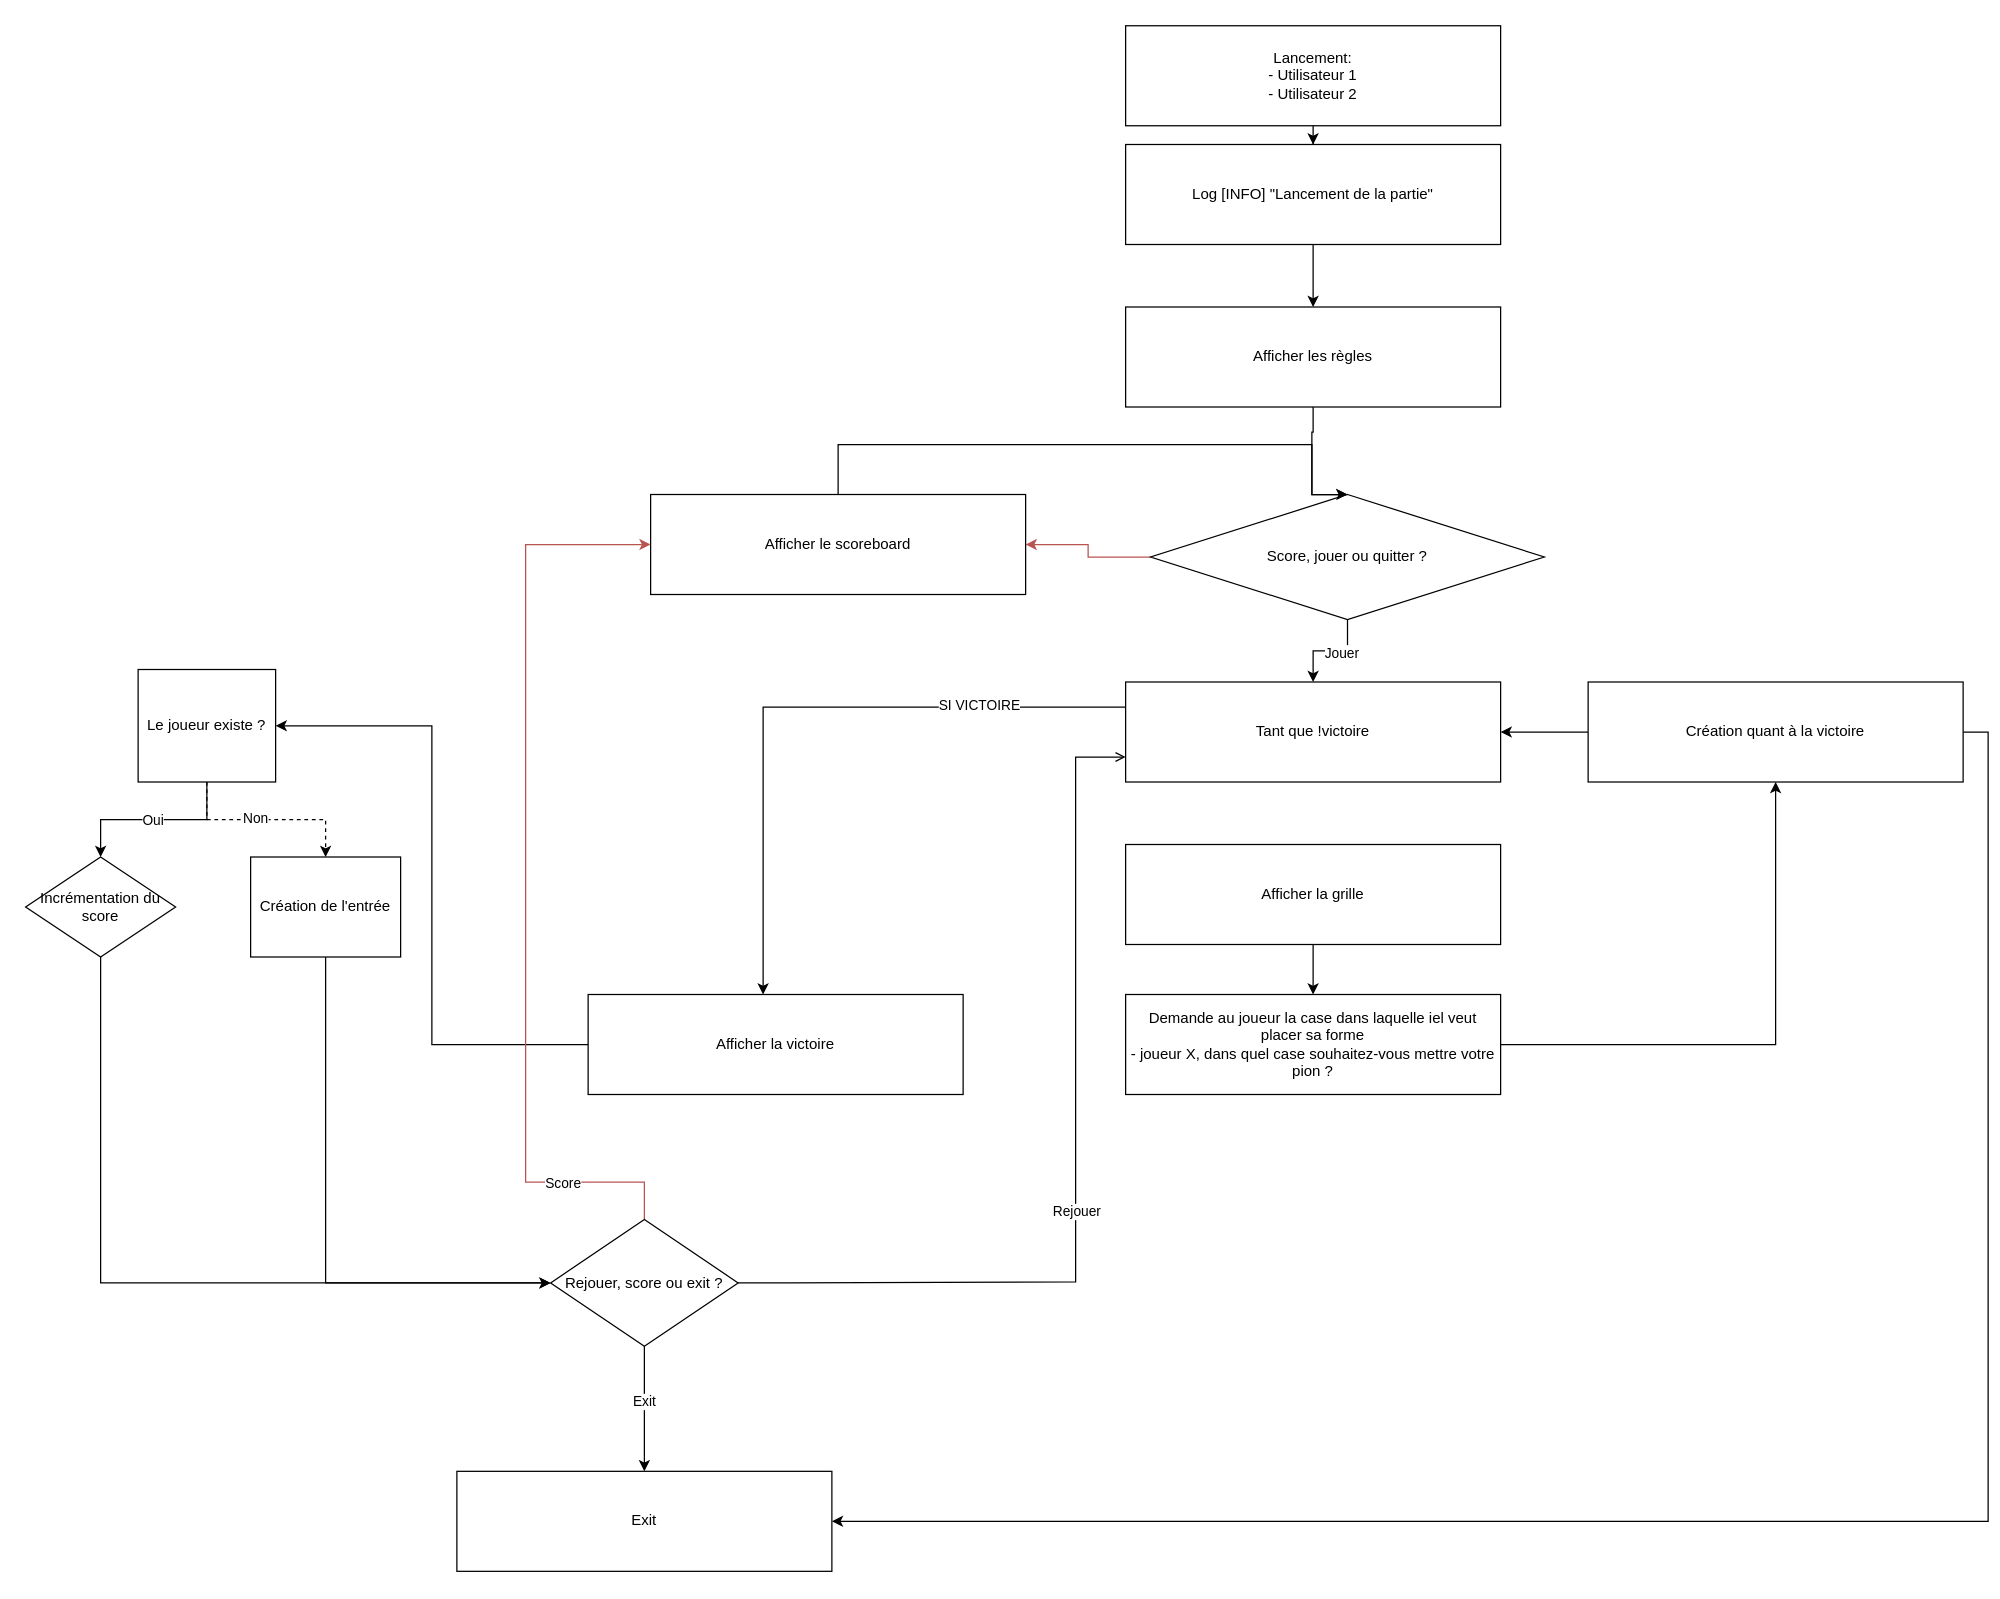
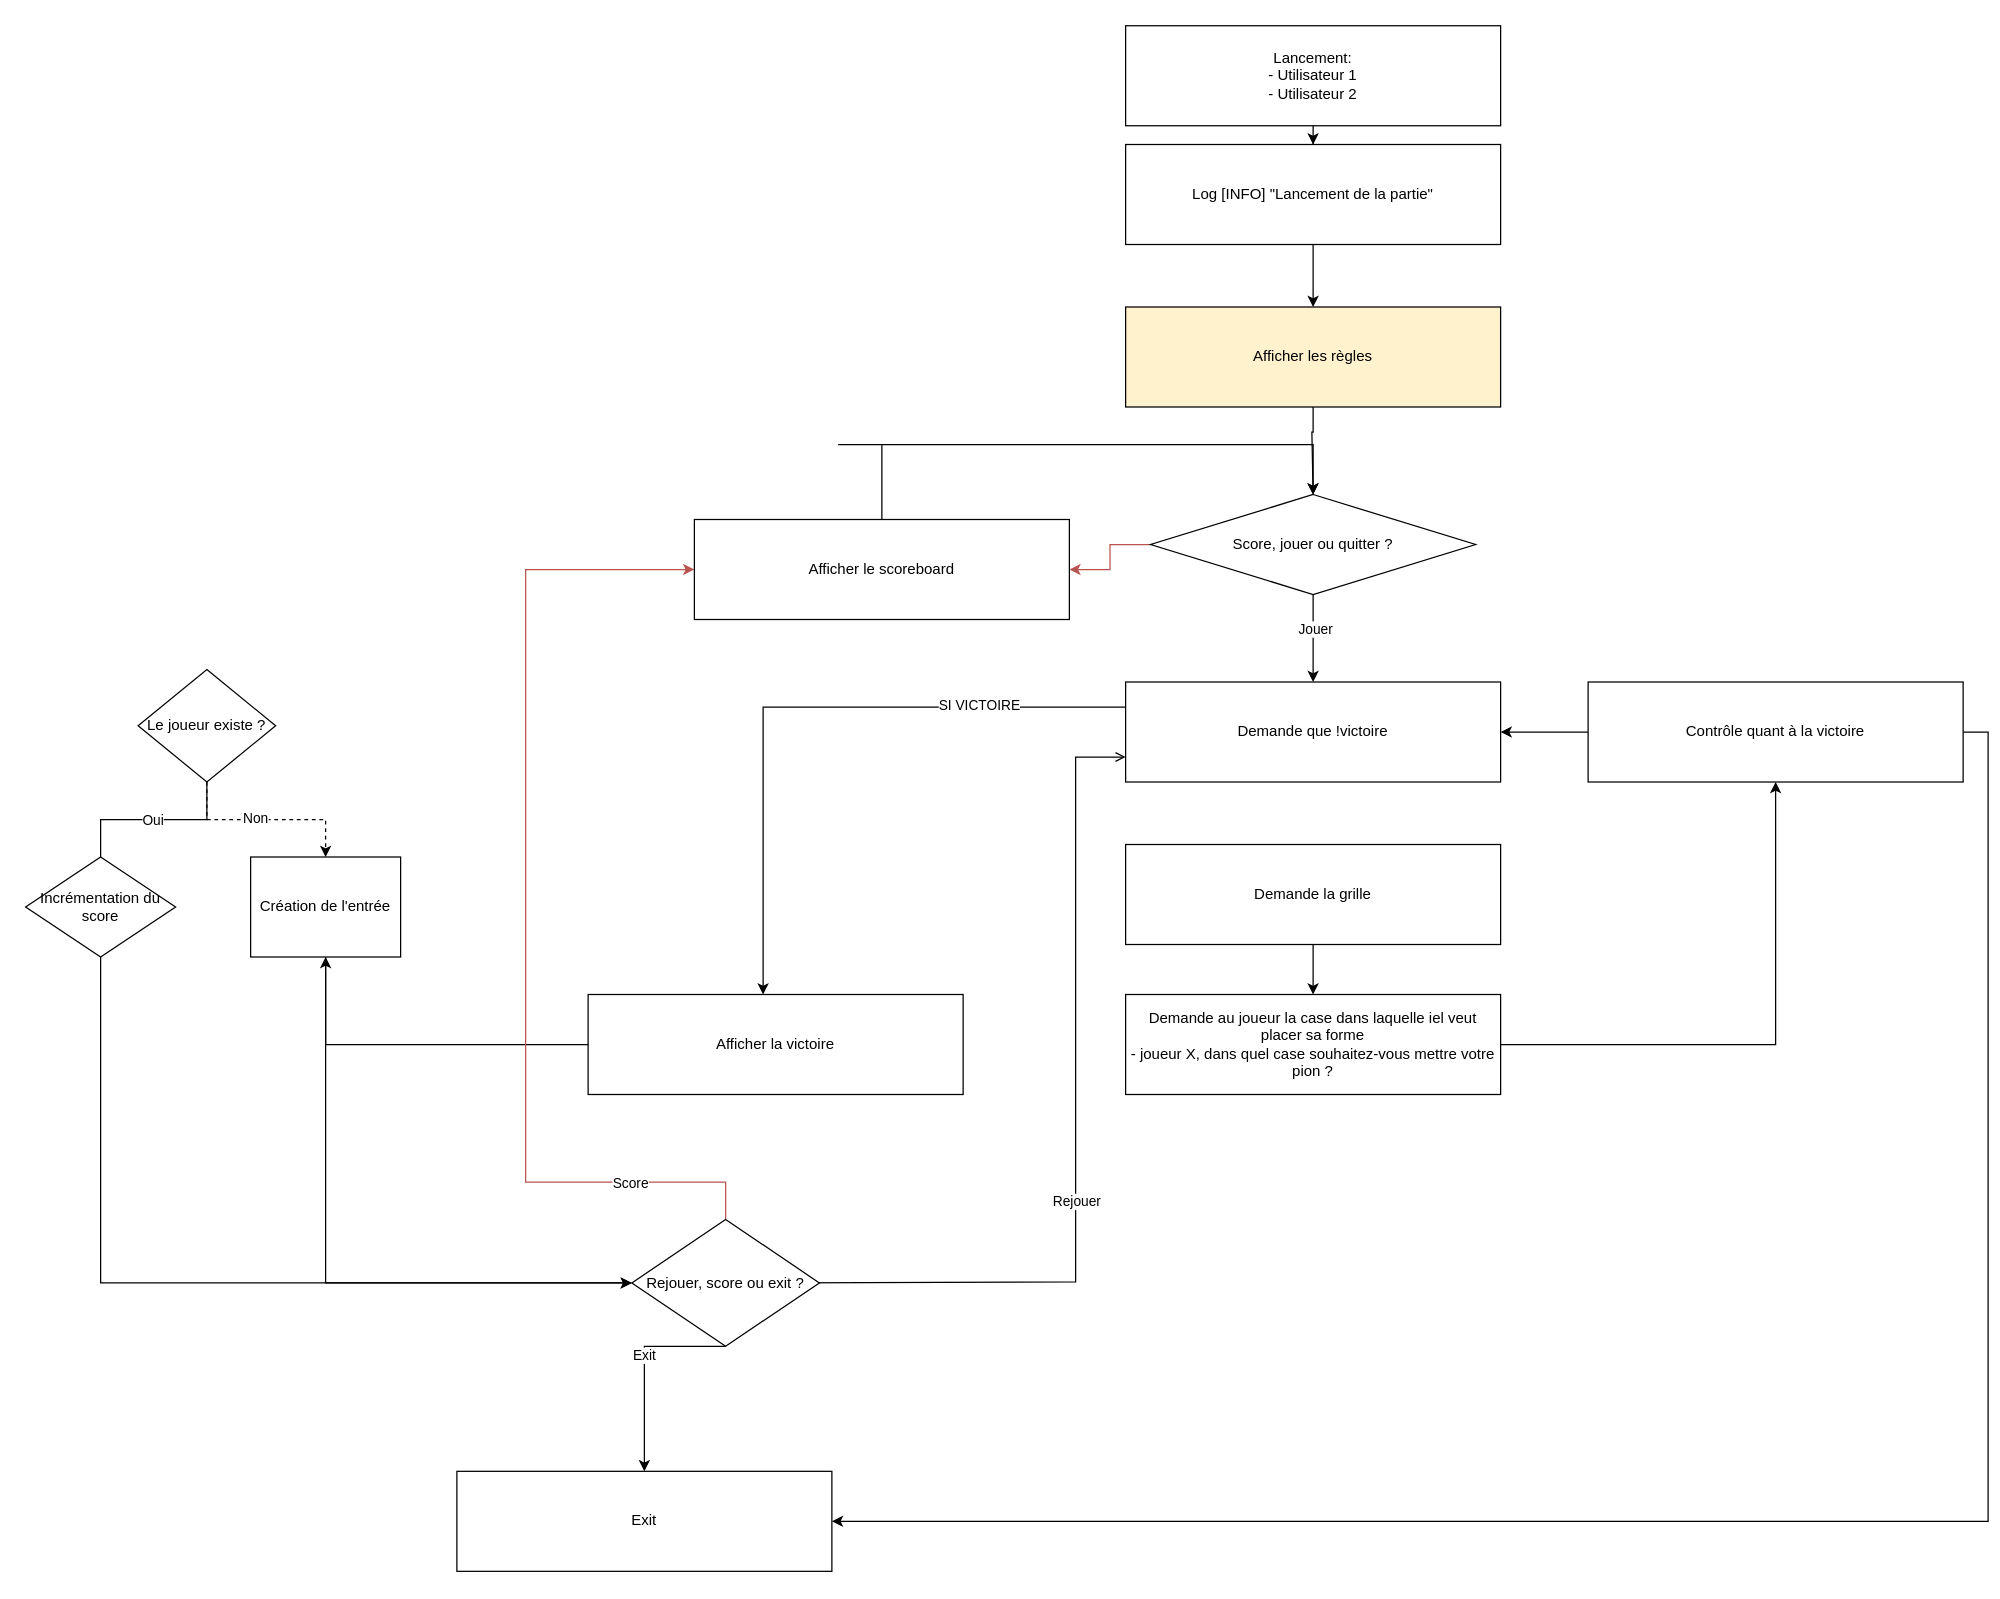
node "Afficher les règles": fillcolor #ffffff -> #fff2cc
node "Afficher le scoreboard": moved (838, 544) -> (882, 569)
node "Score, jouer ou quitter ?": size 394x125 -> 325x100
node "Le joueur existe ?": shape rectangle -> diamond
node "Tant que !victoire": label "Tant que !victoire" -> "Demande que !victoire"
node "Création quant à la victoire": label "Création quant à la victoire" -> "Contrôle quant à la victoire"
edge "Afficher la victoire" -> "Le joueur existe ?": now "Afficher la victoire" -> "Création de l'entrée"
edge "Le joueur existe ?" -> "Incrémentation du score": arrowhead classic -> none
node "Afficher la grille": label "Afficher la grille" -> "Demande la grille"
node "Rejouer, score ou exit ?": moved (644, 1283) -> (726, 1283)
